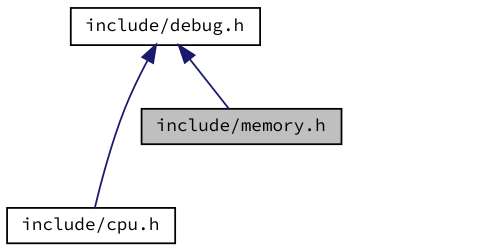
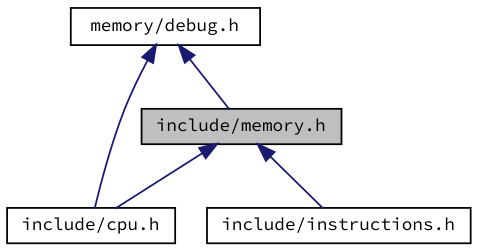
node "include/debug.h": label "include/debug.h" -> "memory/debug.h"
edge "include/cpu.h" -> "include/memory.h": added
node "include/instructions.h": added
